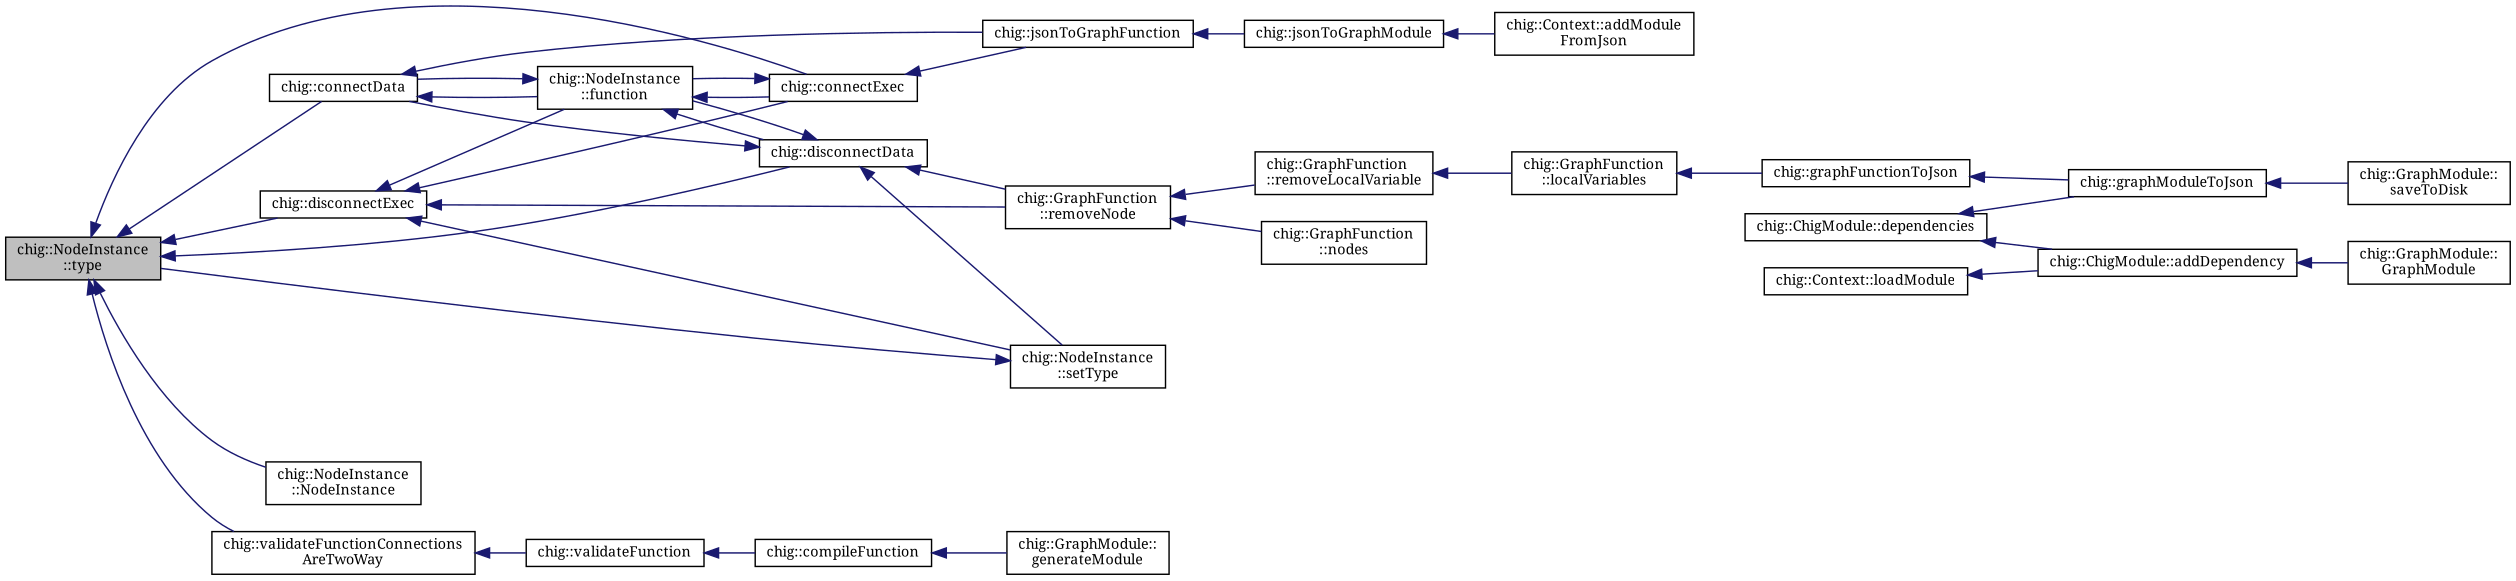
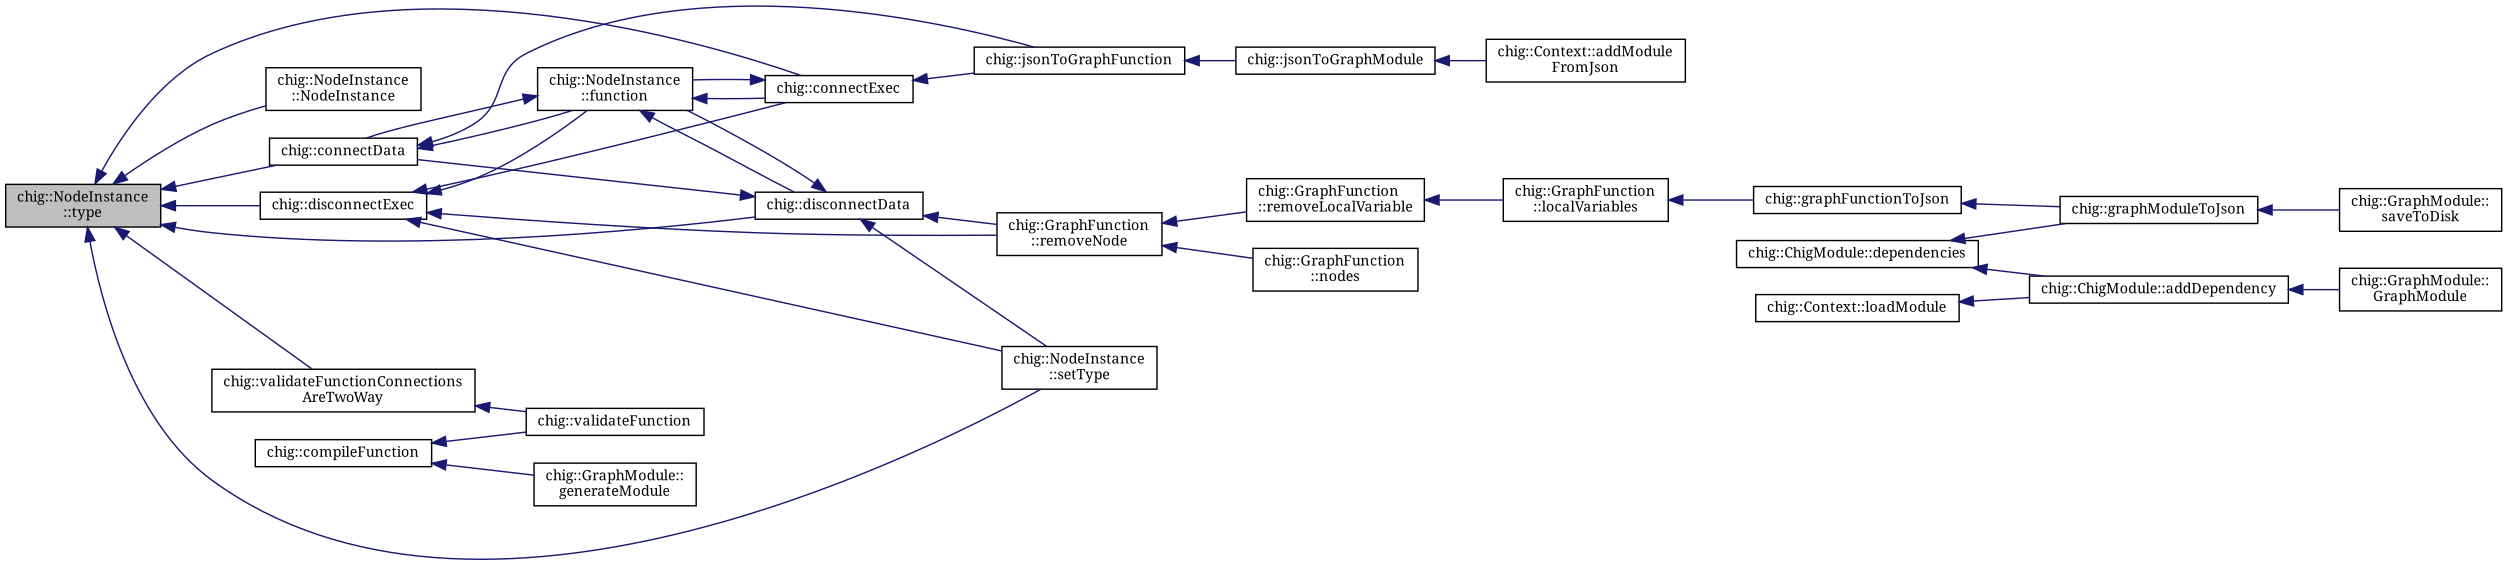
edge "chig::NodeInstance ::type" -> "chig::NodeInstance ::setType": reversed
edge "chig::compileFunction" -> "chig::validateFunction": reversed
